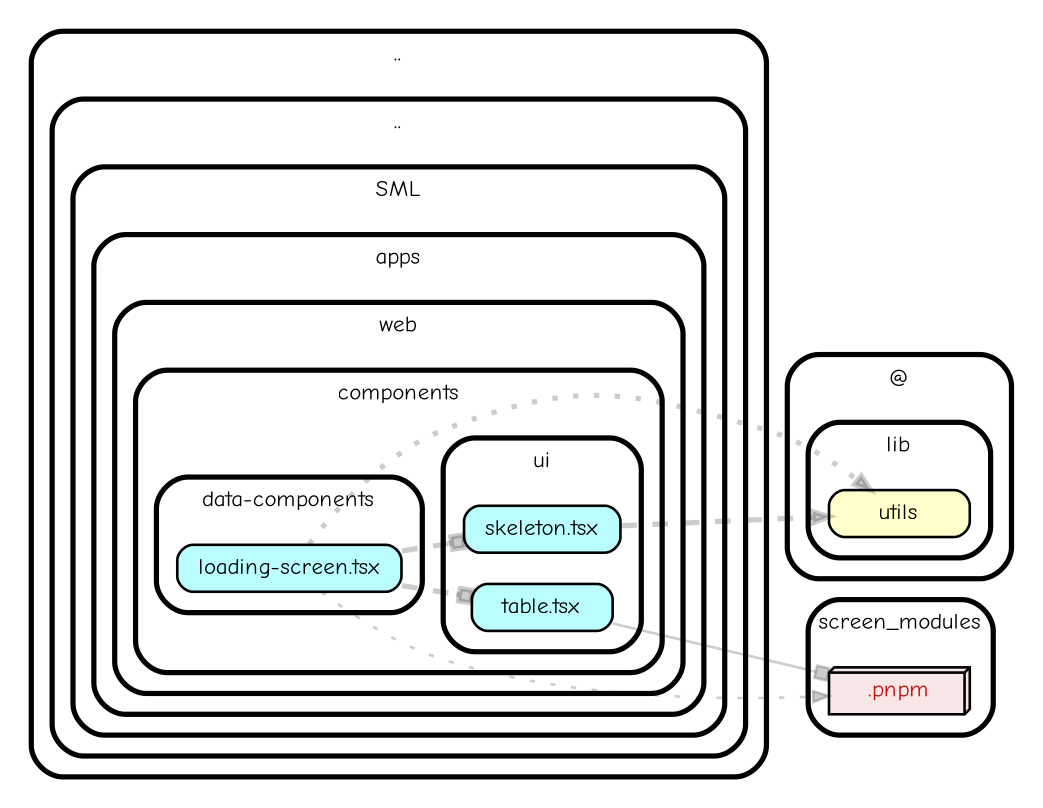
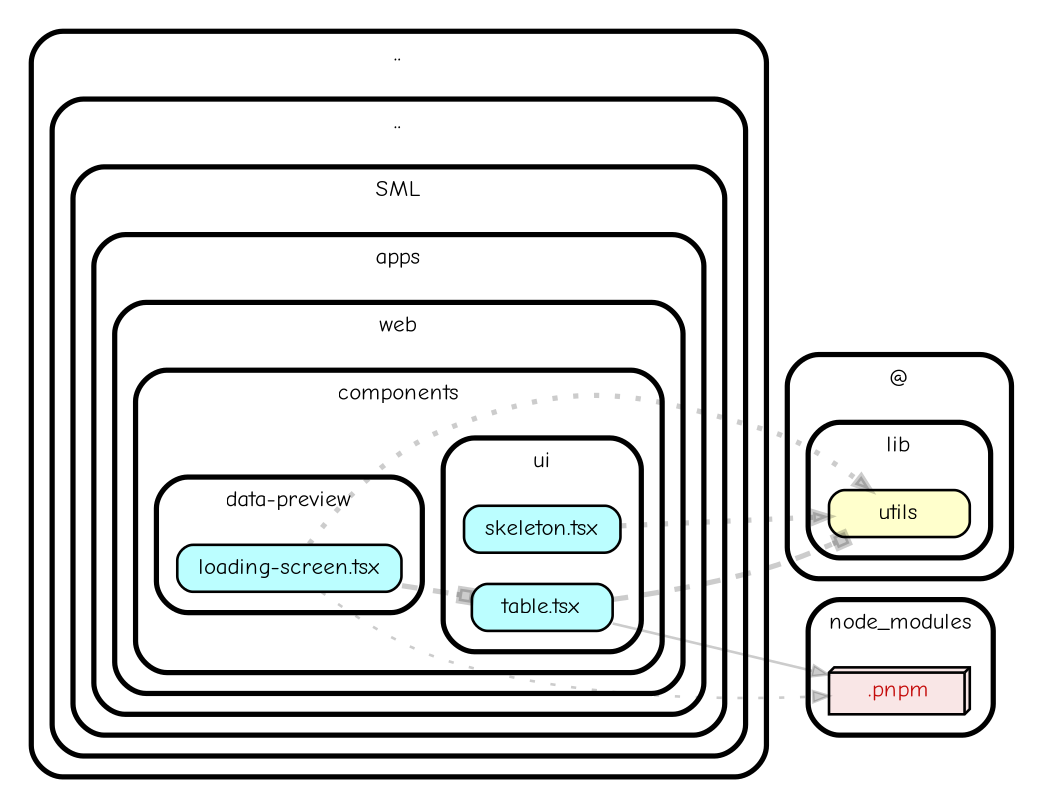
cluster "data-components": label "data-components" -> "data-preview"
edge "skeleton.tsx" -> "utils": style dashed -> dotted
edge "loading-screen.tsx" -> "skeleton.tsx": removed
edge "table.tsx" -> "utils": added
cluster "screen_modules": label "screen_modules" -> "node_modules"
edge "table.tsx" -> ".pnpm": arrowhead box -> normal
